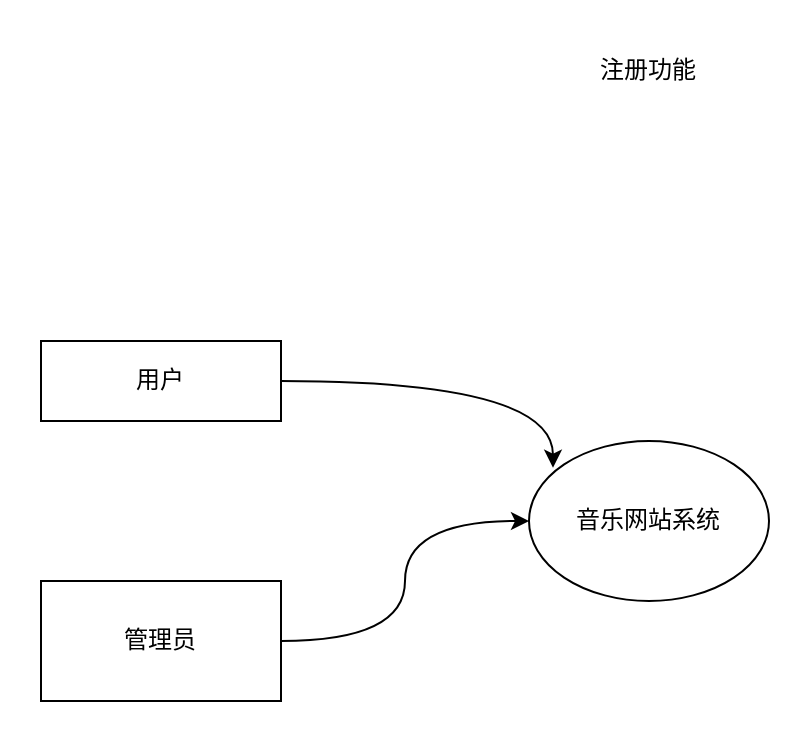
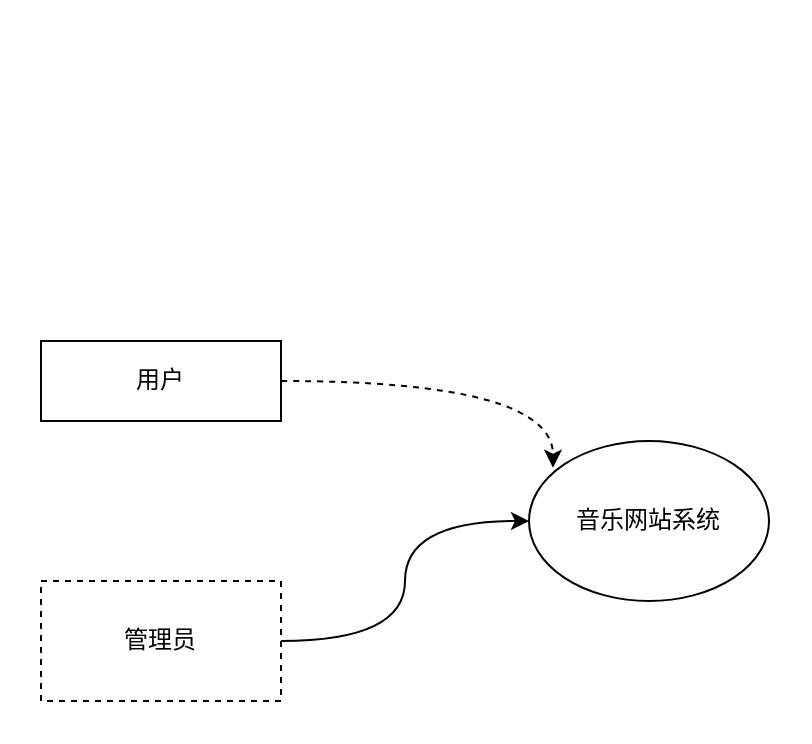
node "注册功能": removed
edge "用户" -> "音乐网站系统": style solid -> dashed
node "管理员": style solid -> dashed
